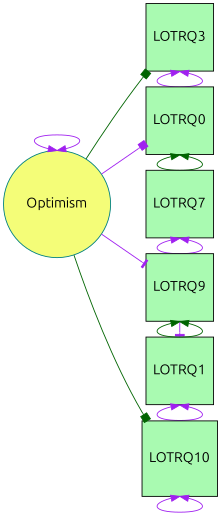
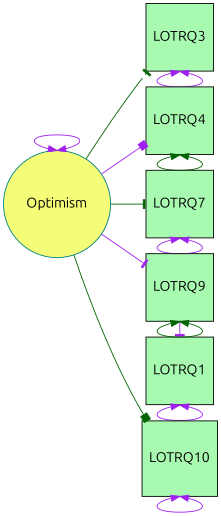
edge "Optimism" -> "LOTRQ3": arrowhead box -> tee
node "LOTRQ0": label "LOTRQ0" -> "LOTRQ4"
edge "Optimism" -> "LOTRQ7": added
